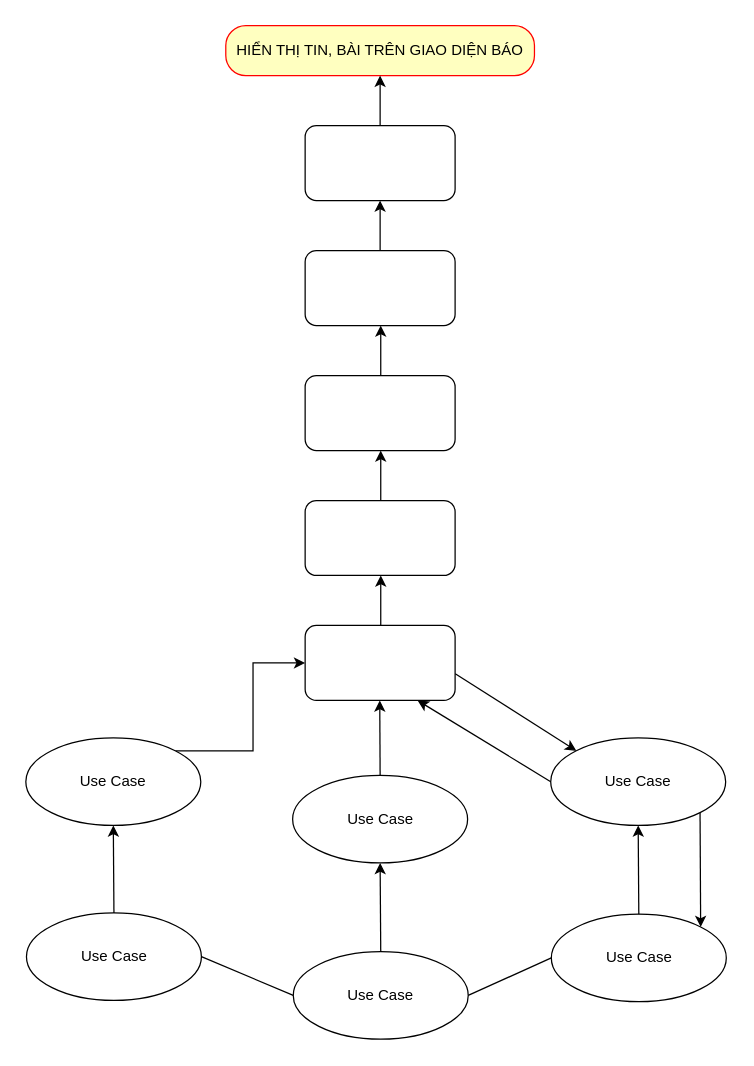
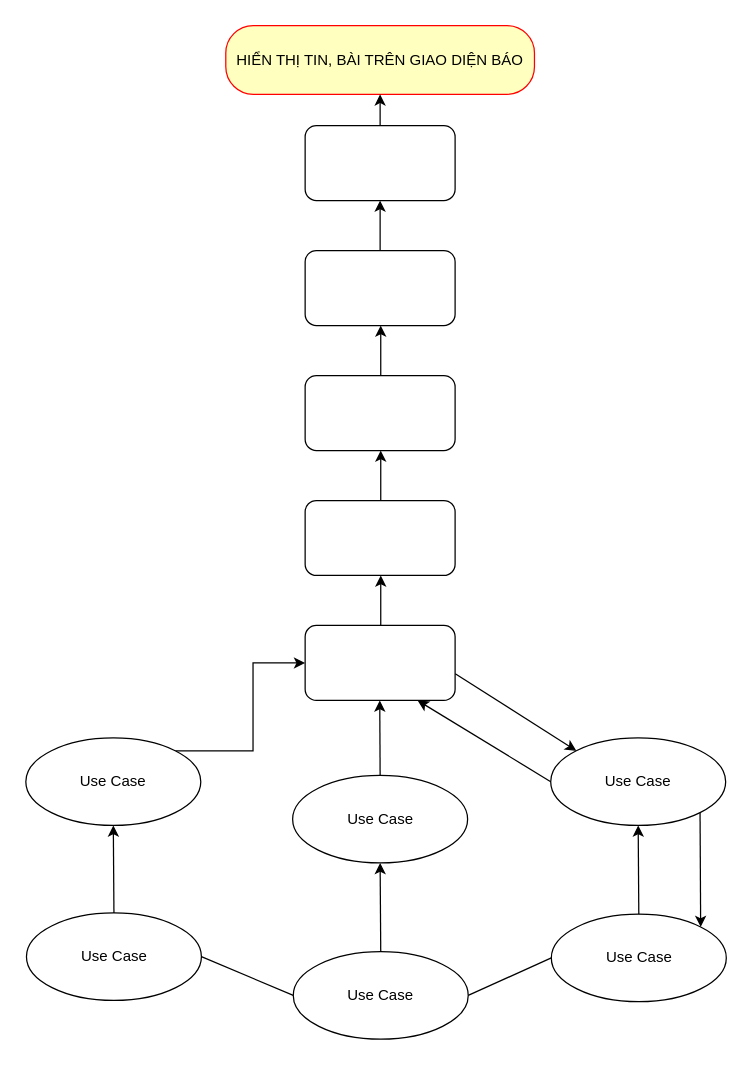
node "HIỂN THỊ TIN, BÀI TRÊN GIAO DIỆN BÁO": size 309x50 -> 309x69
